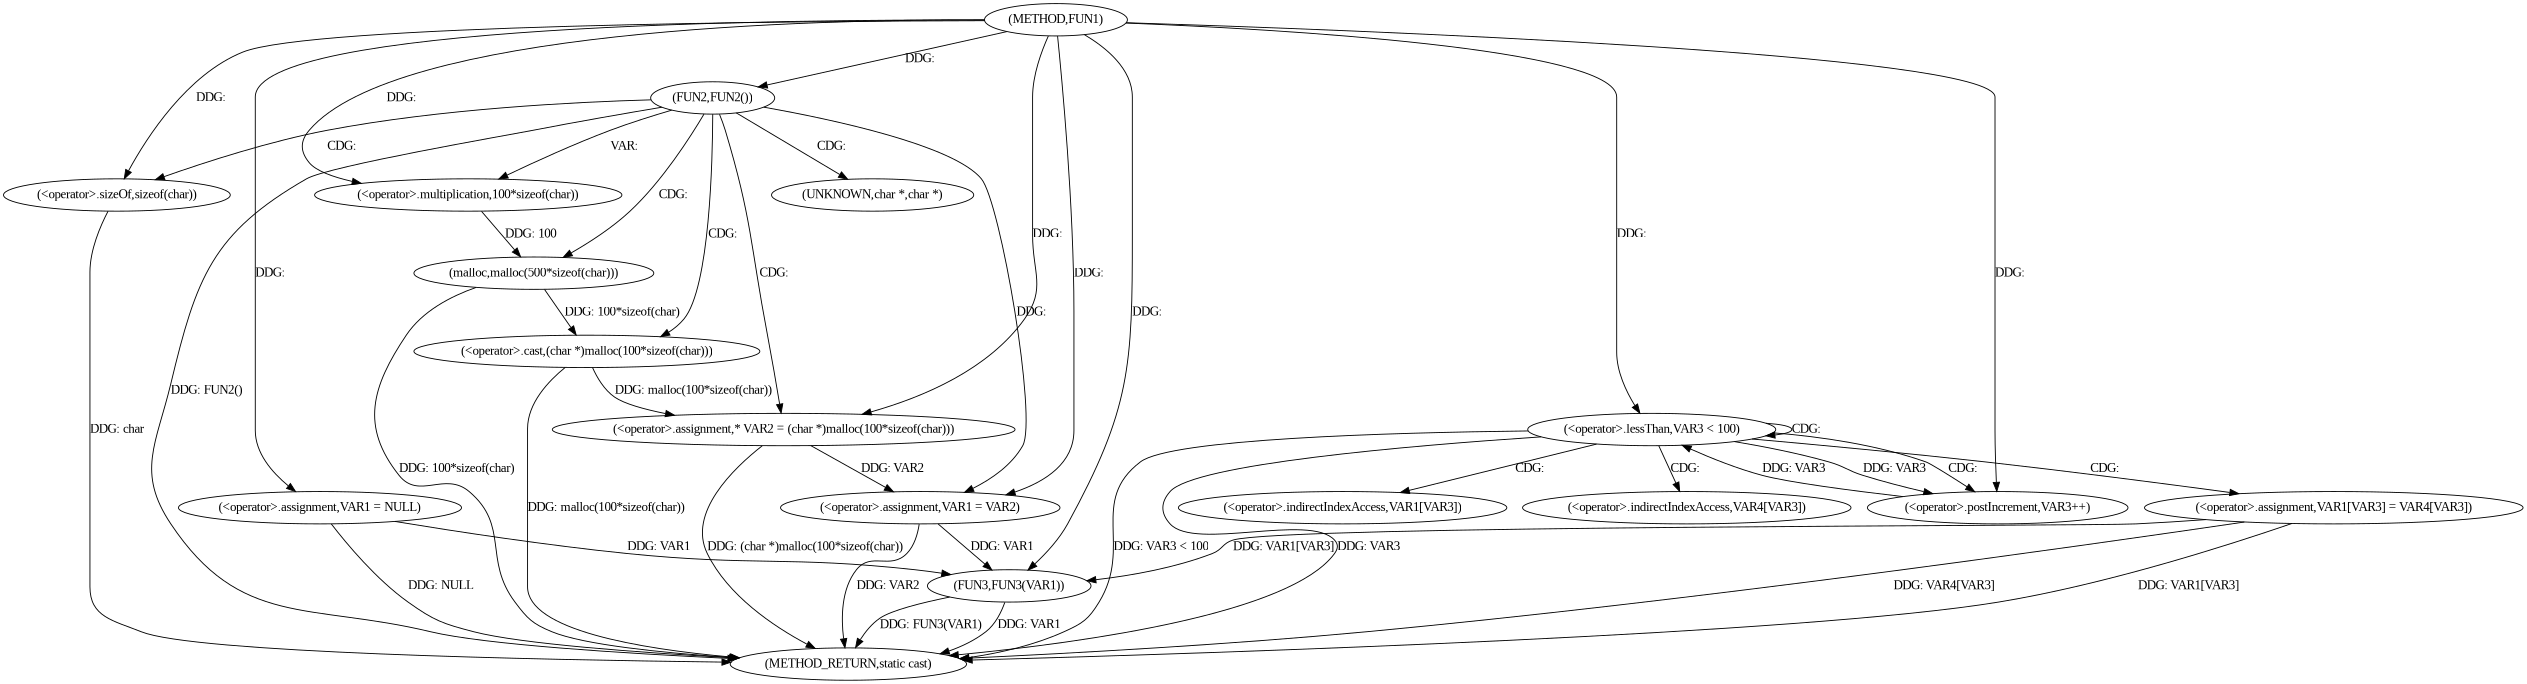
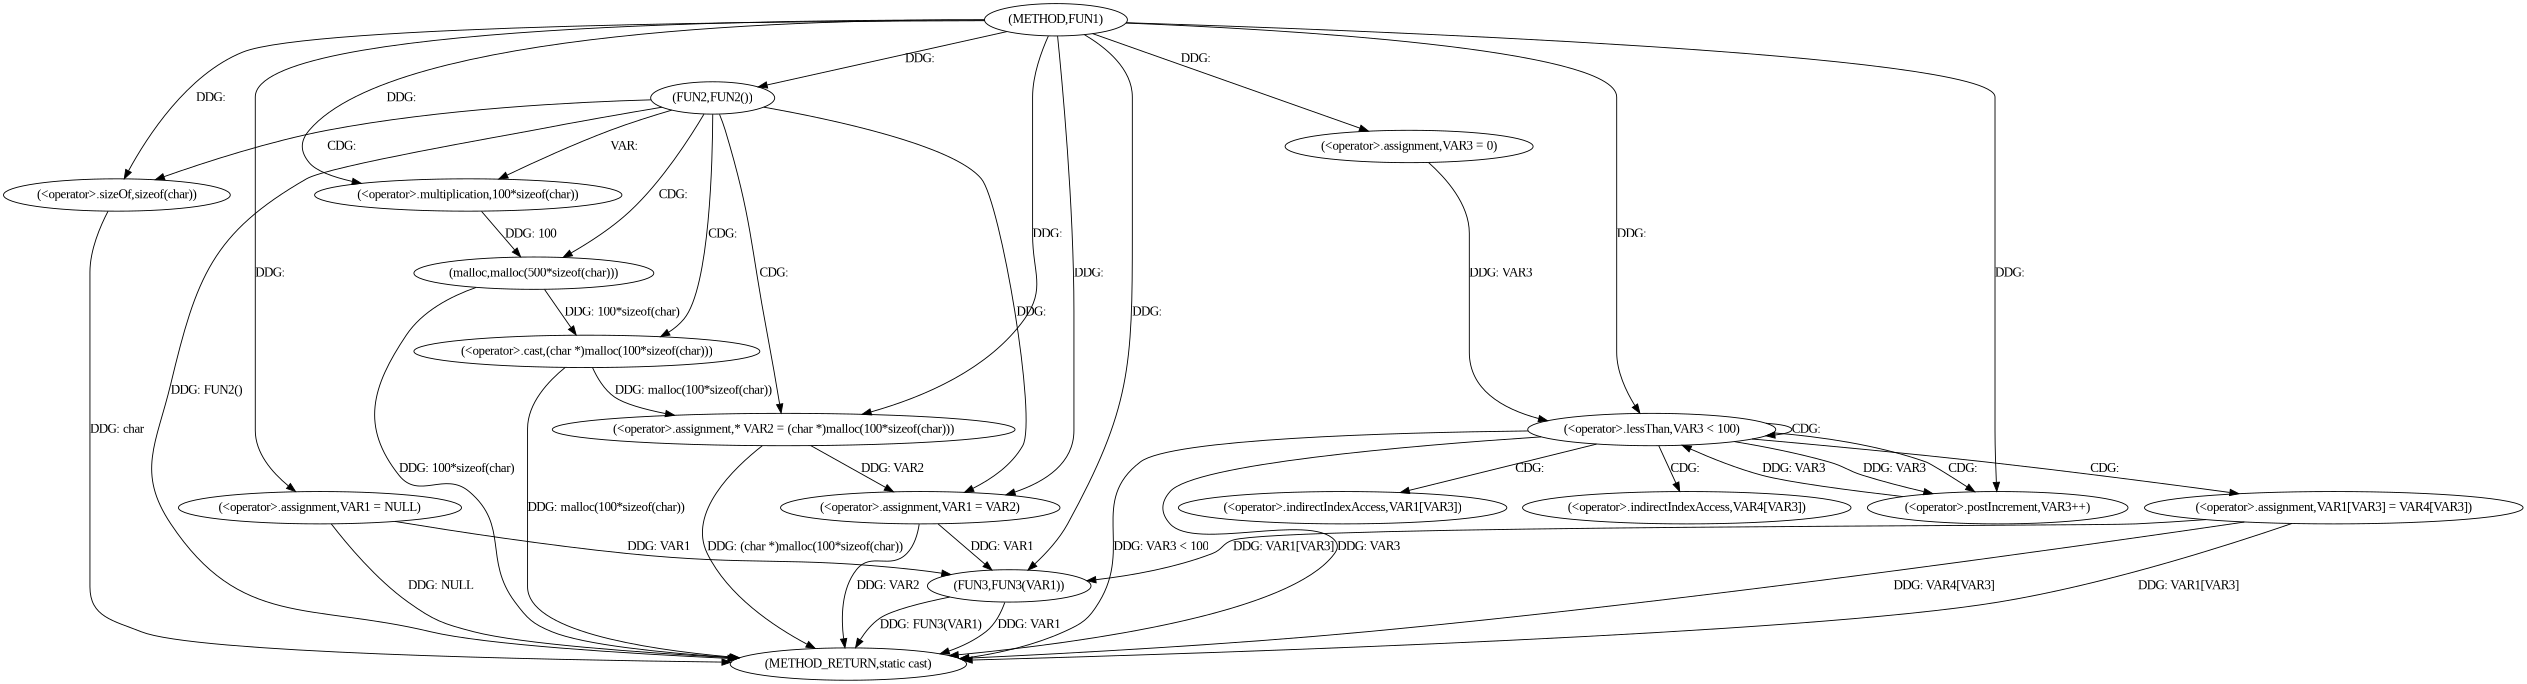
node "(<operator>.assignment,VAR3 = 0)": added
node "(UNKNOWN,char *,char *)": removed
